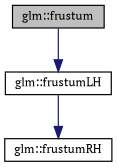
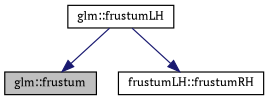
edge "glm::frustum" -> "glm::frustumLH": reversed
node "glm::frustumRH": label "glm::frustumRH" -> "frustumLH::frustumRH"
